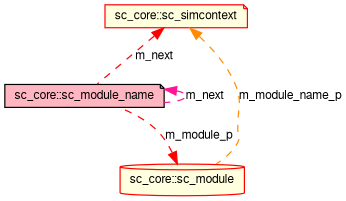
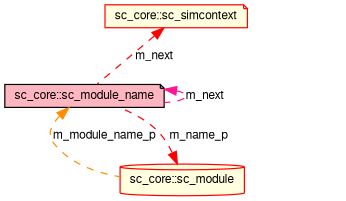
edge "sc_core::sc_module" -> "sc_core::sc_simcontext": now "sc_core::sc_module" -> "sc_core::sc_module_name"
edge "sc_core::sc_module_name" -> "sc_core::sc_module": label "m_module_p" -> "m_name_p"
